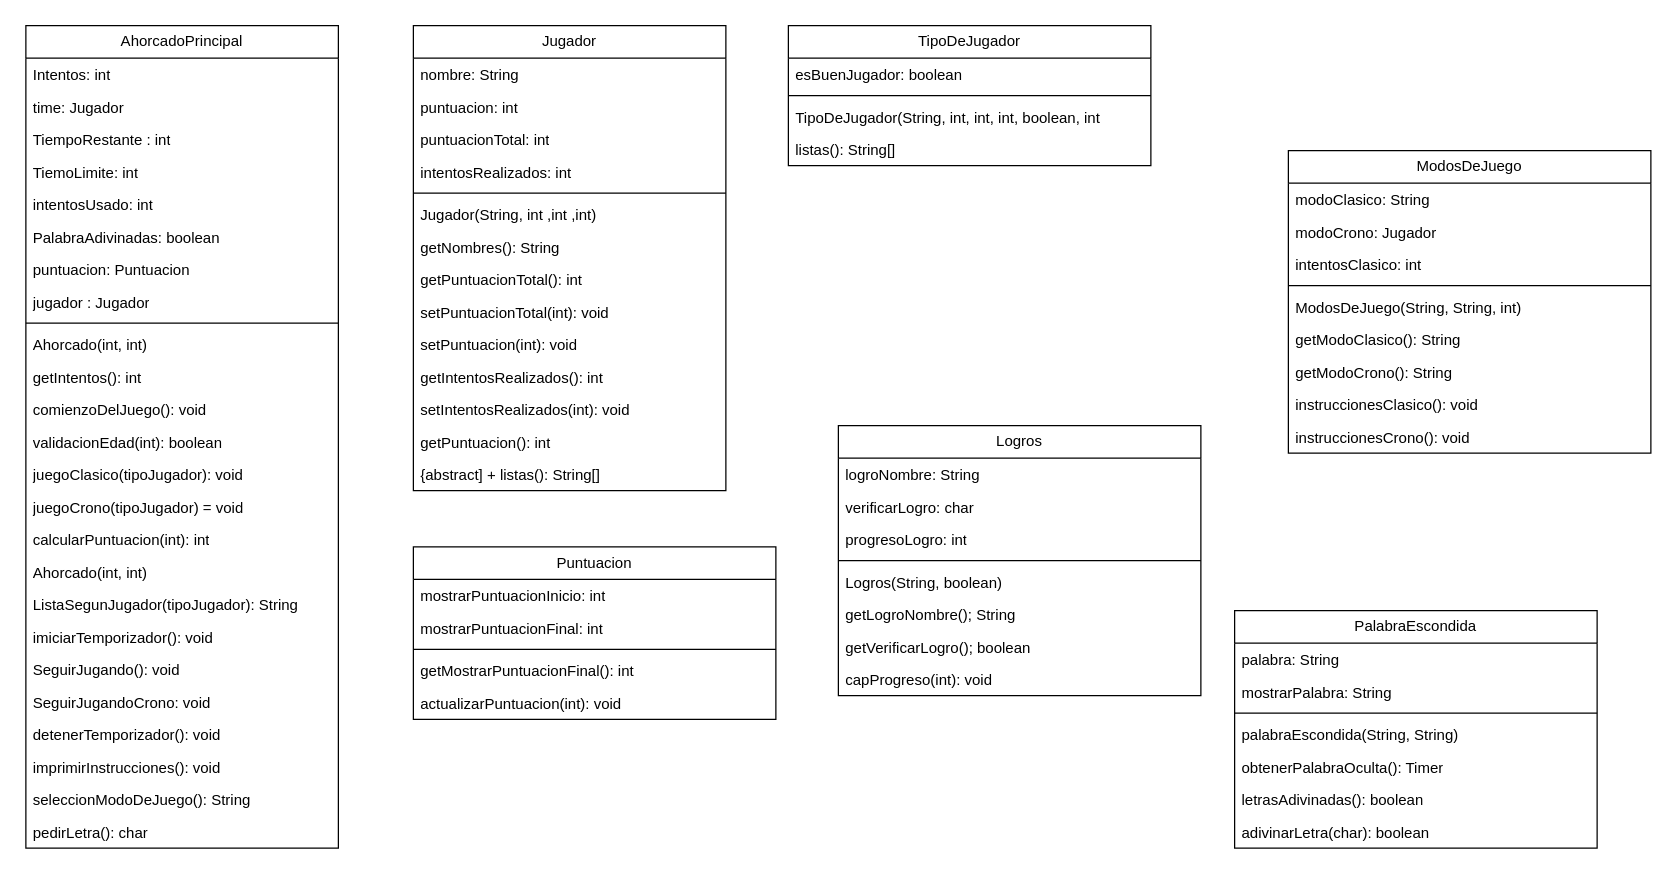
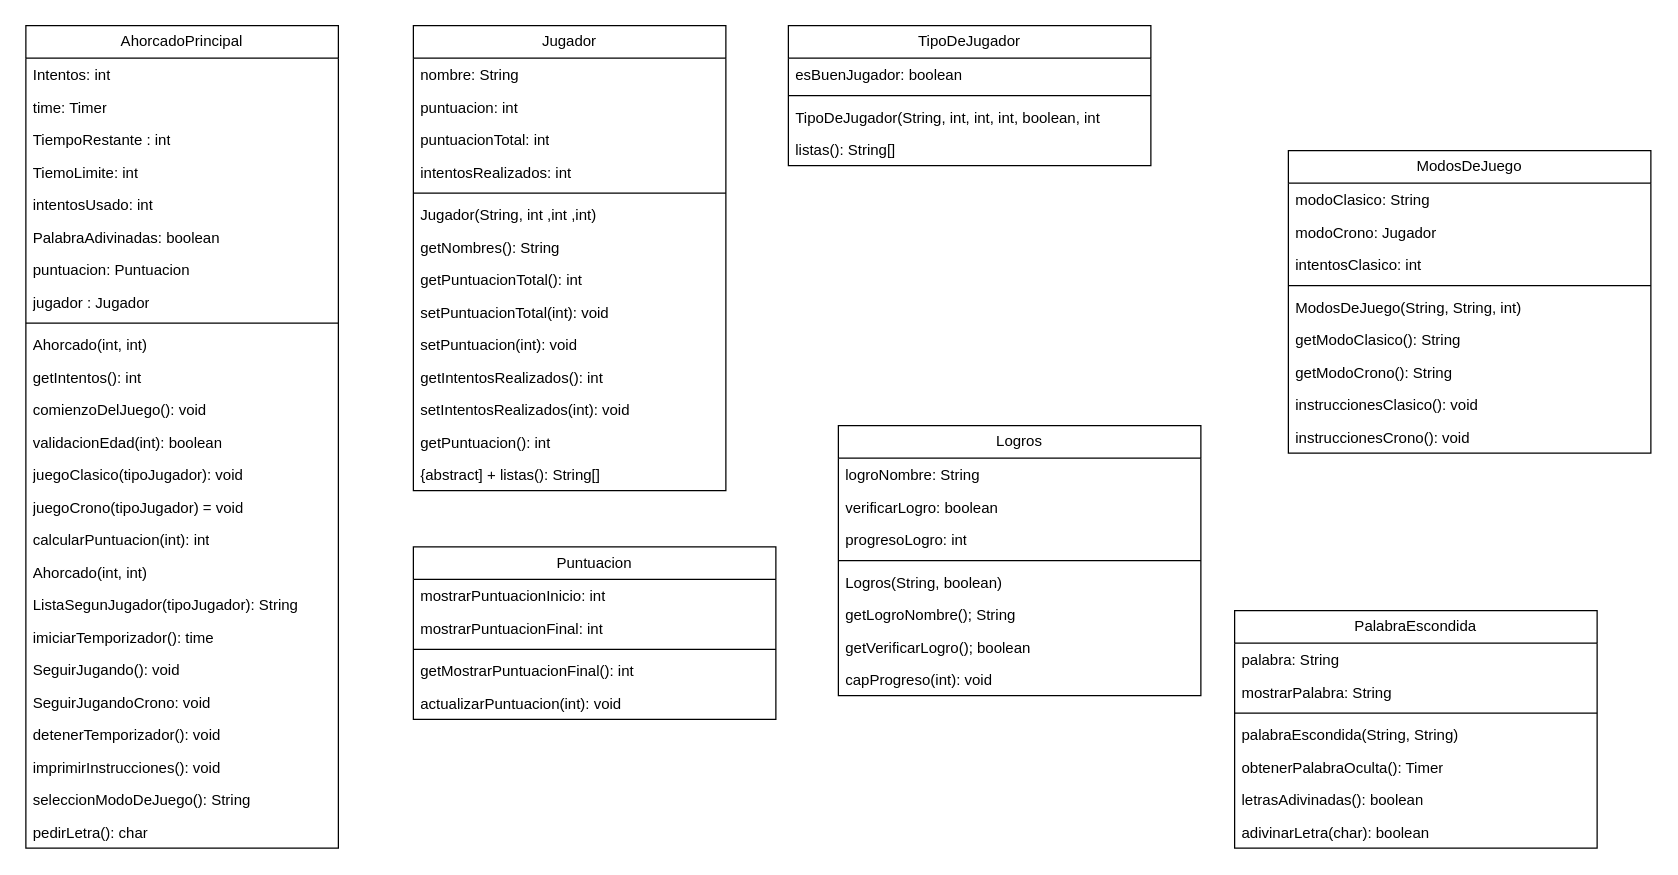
node "time: Jugador": label "time: Jugador" -> "time: Timer"
node "verificarLogro: char": label "verificarLogro: char" -> "verificarLogro: boolean"
node "imiciarTemporizador(): void": label "imiciarTemporizador(): void" -> "imiciarTemporizador(): time"
